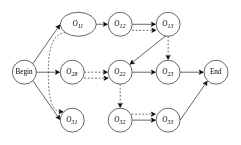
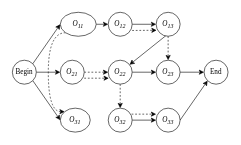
node "O28": label "O28" -> "O21"
node "O31": size 24x24 -> 30x24
